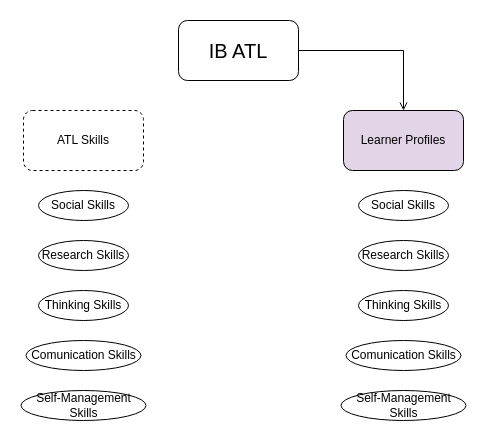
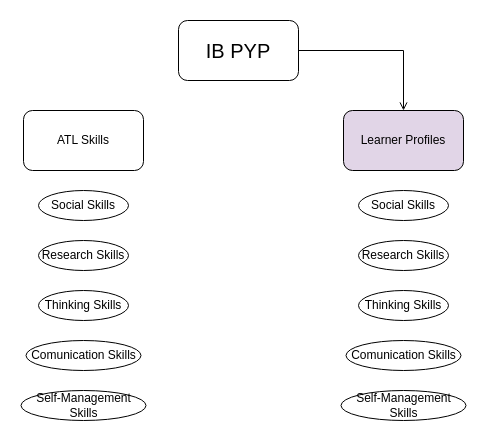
node "IB ATL": label "IB ATL" -> "IB PYP"
node "ATL Skills": style dashed -> solid
